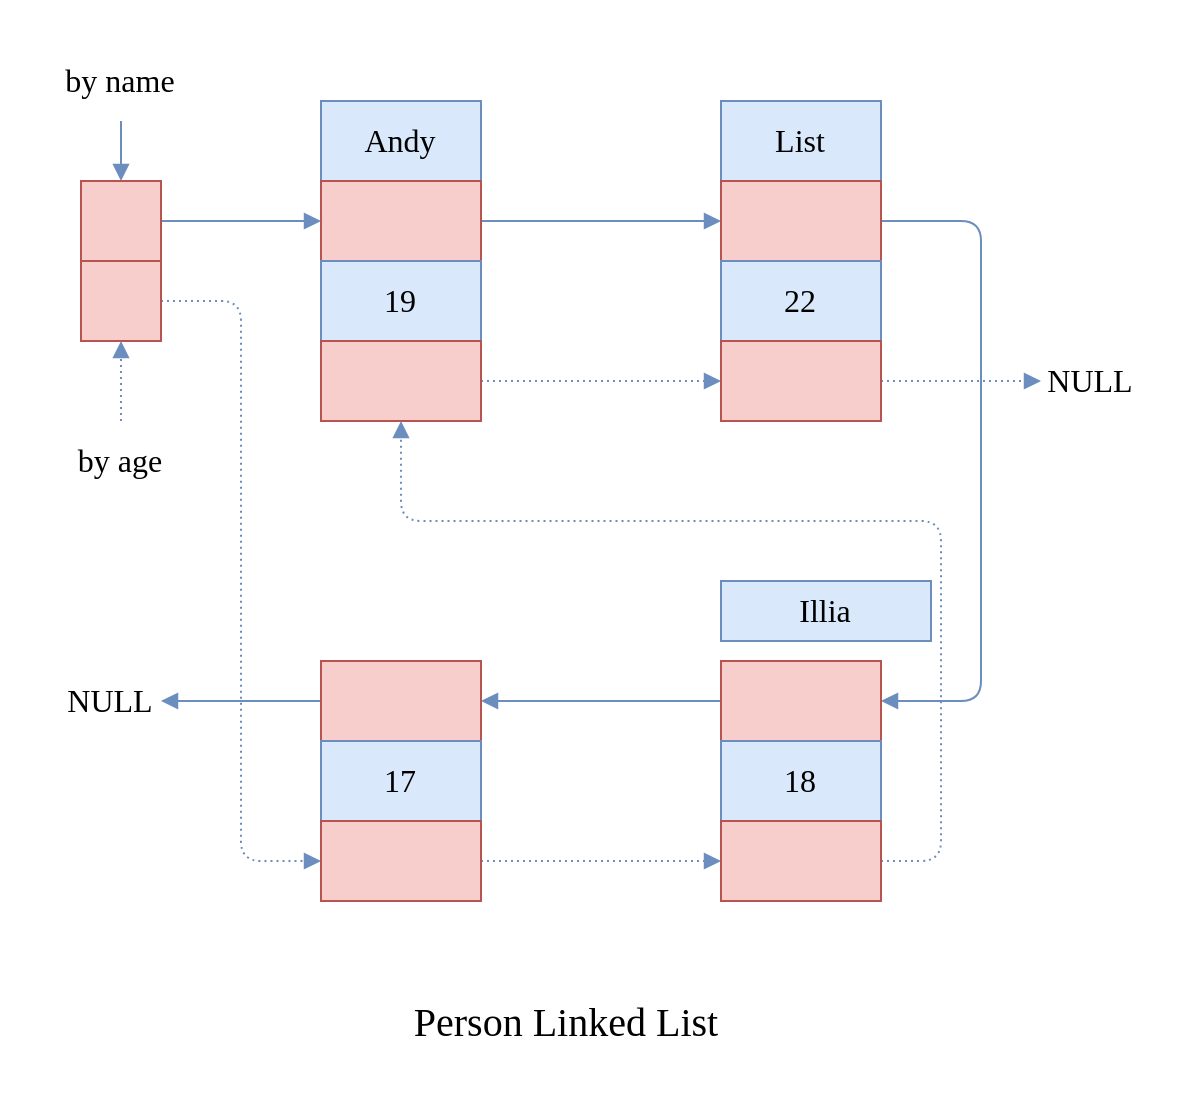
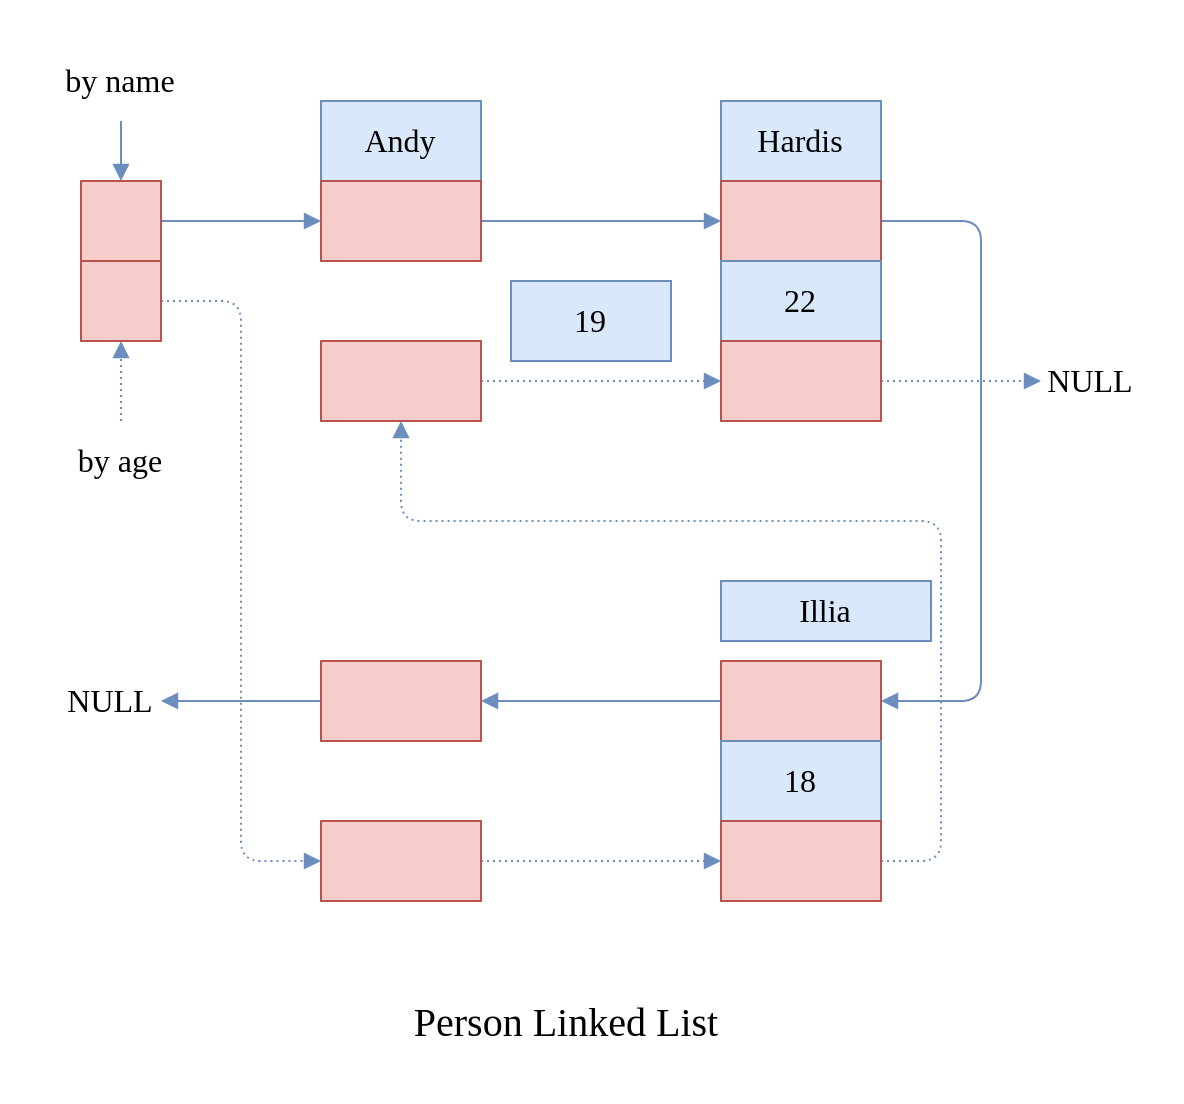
node "List": label "List" -> "Hardis"
node "19": moved (401, 301) -> (591, 321)
node "17": removed
